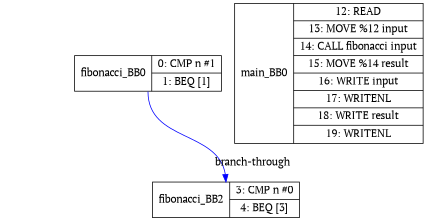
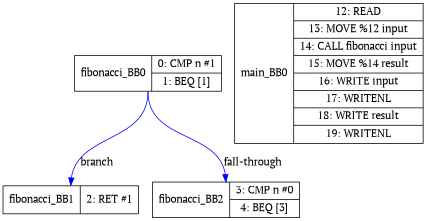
edge "fibonacci_BB0" -> "fibonacci_BB2": label "branch-through" -> "fall-through"
node "fibonacci_BB1": added
